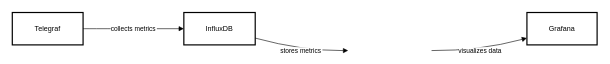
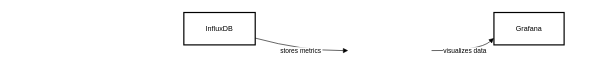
node "Telegraf": removed
edge "Telegraf" -> "InfluxDB": removed, label "collects metrics"
node "Grafana": moved (562, 29) -> (529, 29)
